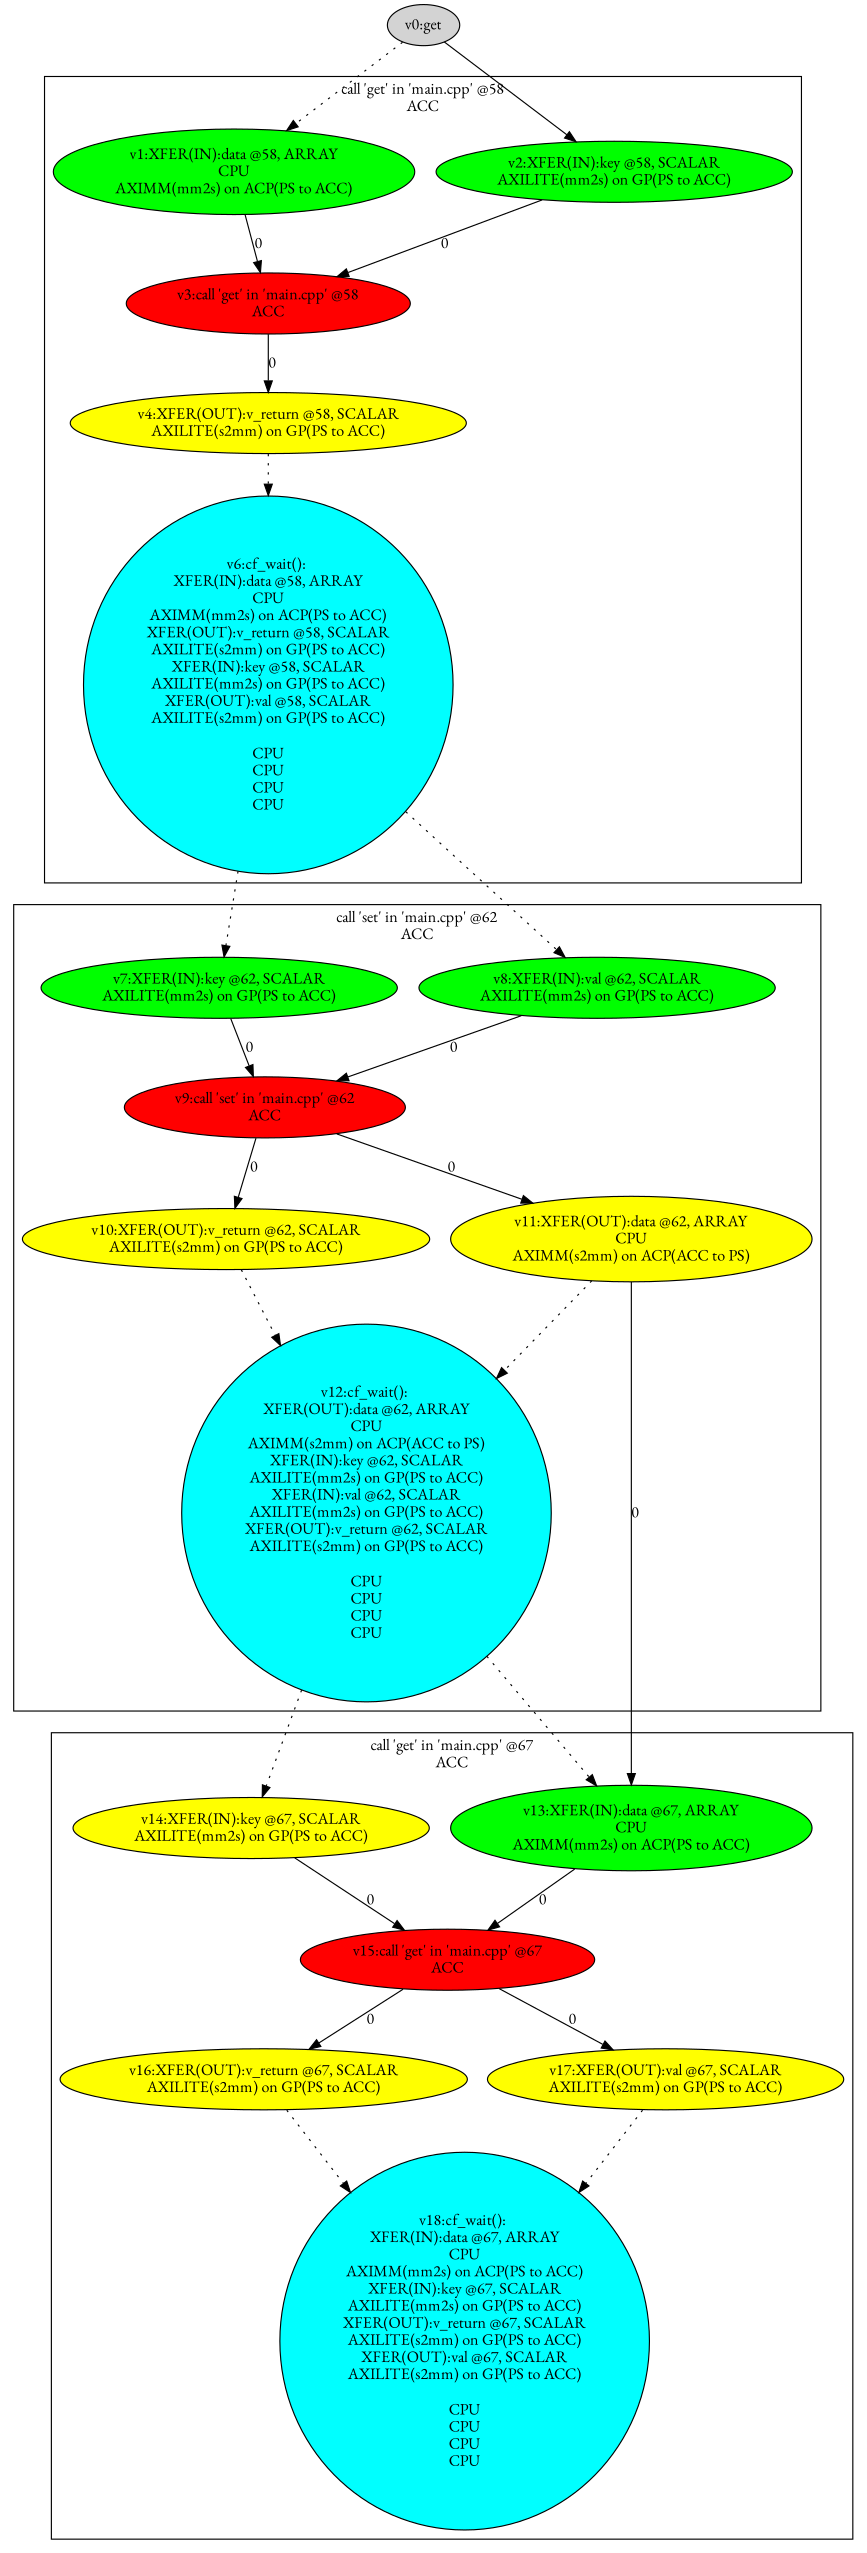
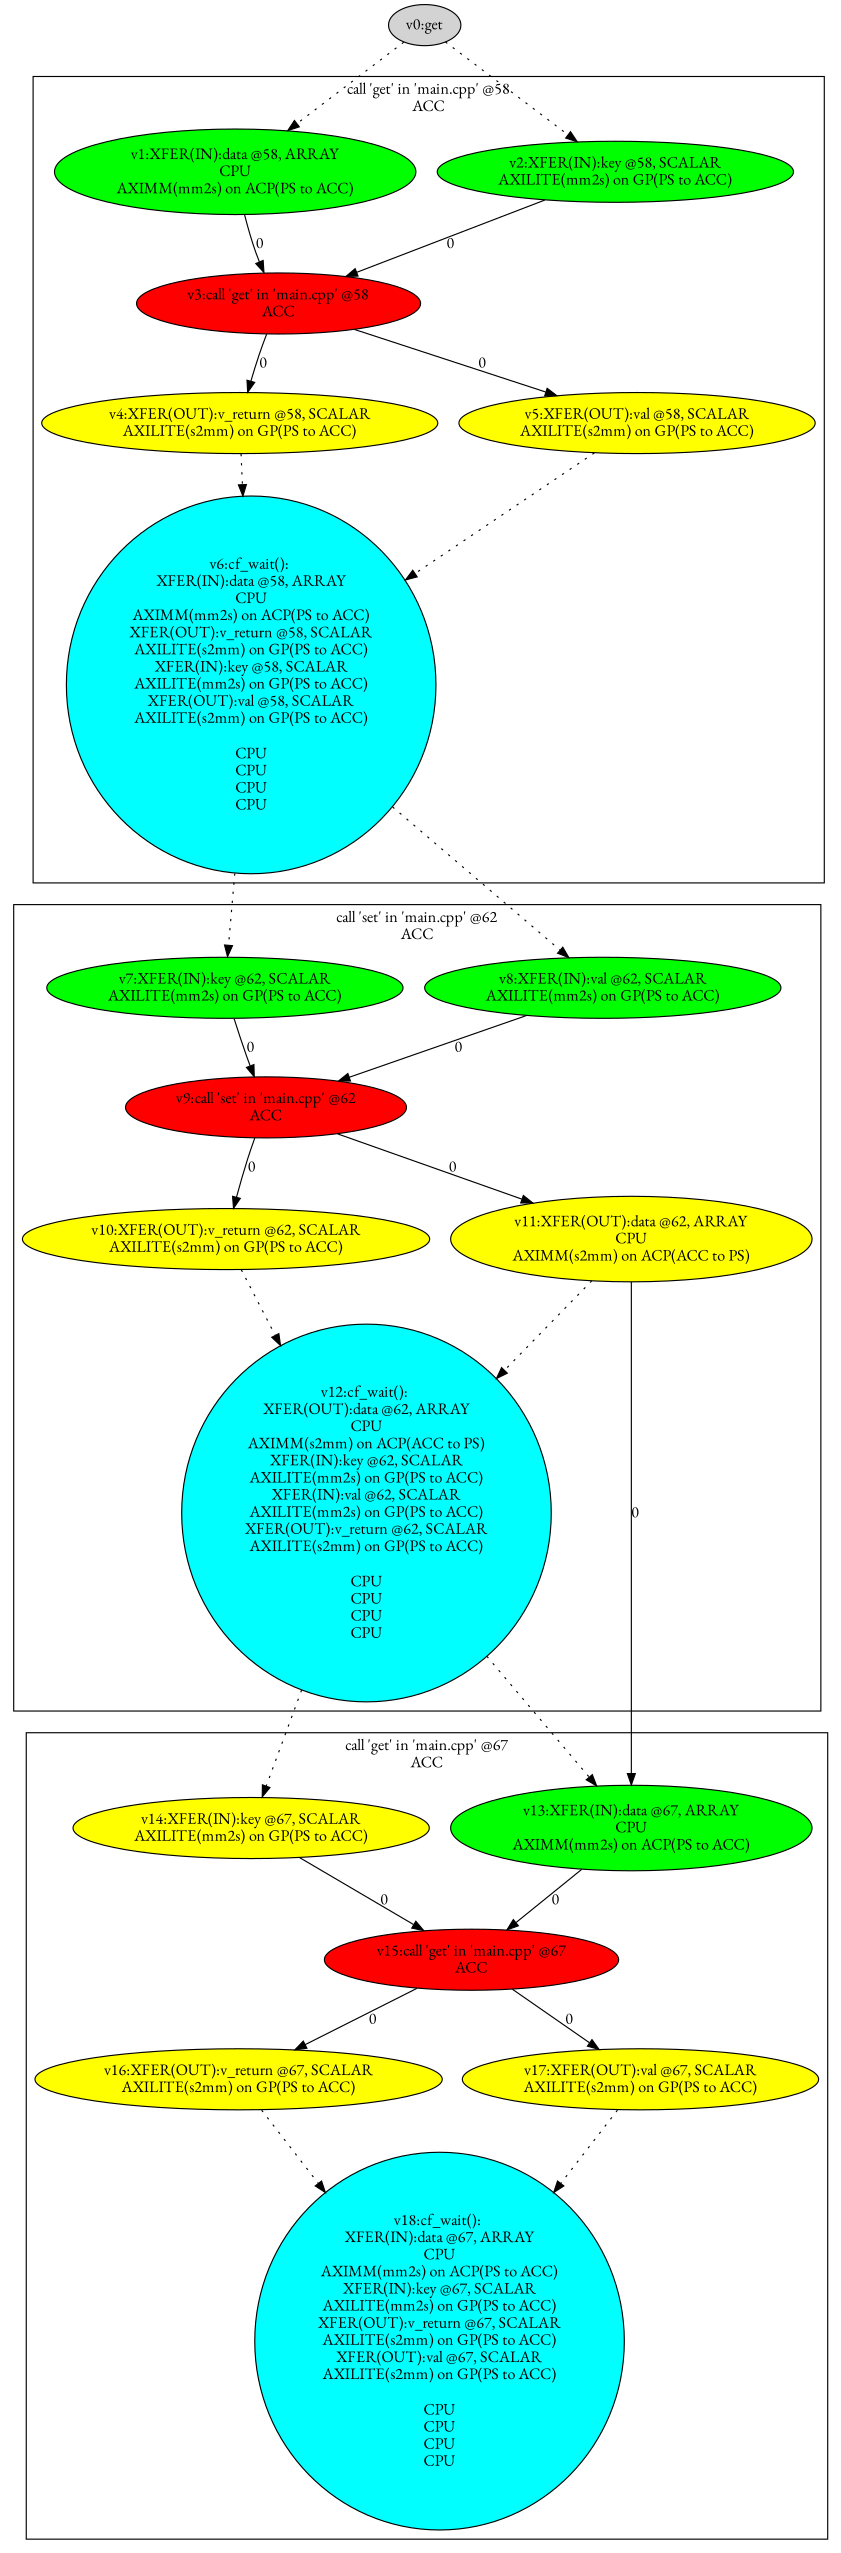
edge "v0:get" -> "v2:XFER(IN):key @58, SCALAR AXILITE(mm2s) on GP(PS to ACC)": style solid -> dotted
node "v5:XFER(OUT):val @58, SCALAR AXILITE(s2mm) on GP(PS to ACC)": added
